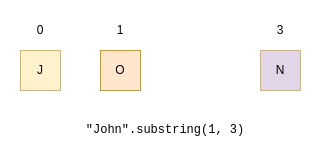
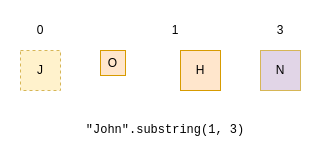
node "1": moved (121, 31) -> (176, 31)
node "J": style solid -> dashed
node "O": size 40x40 -> 25x25
node "H": added
